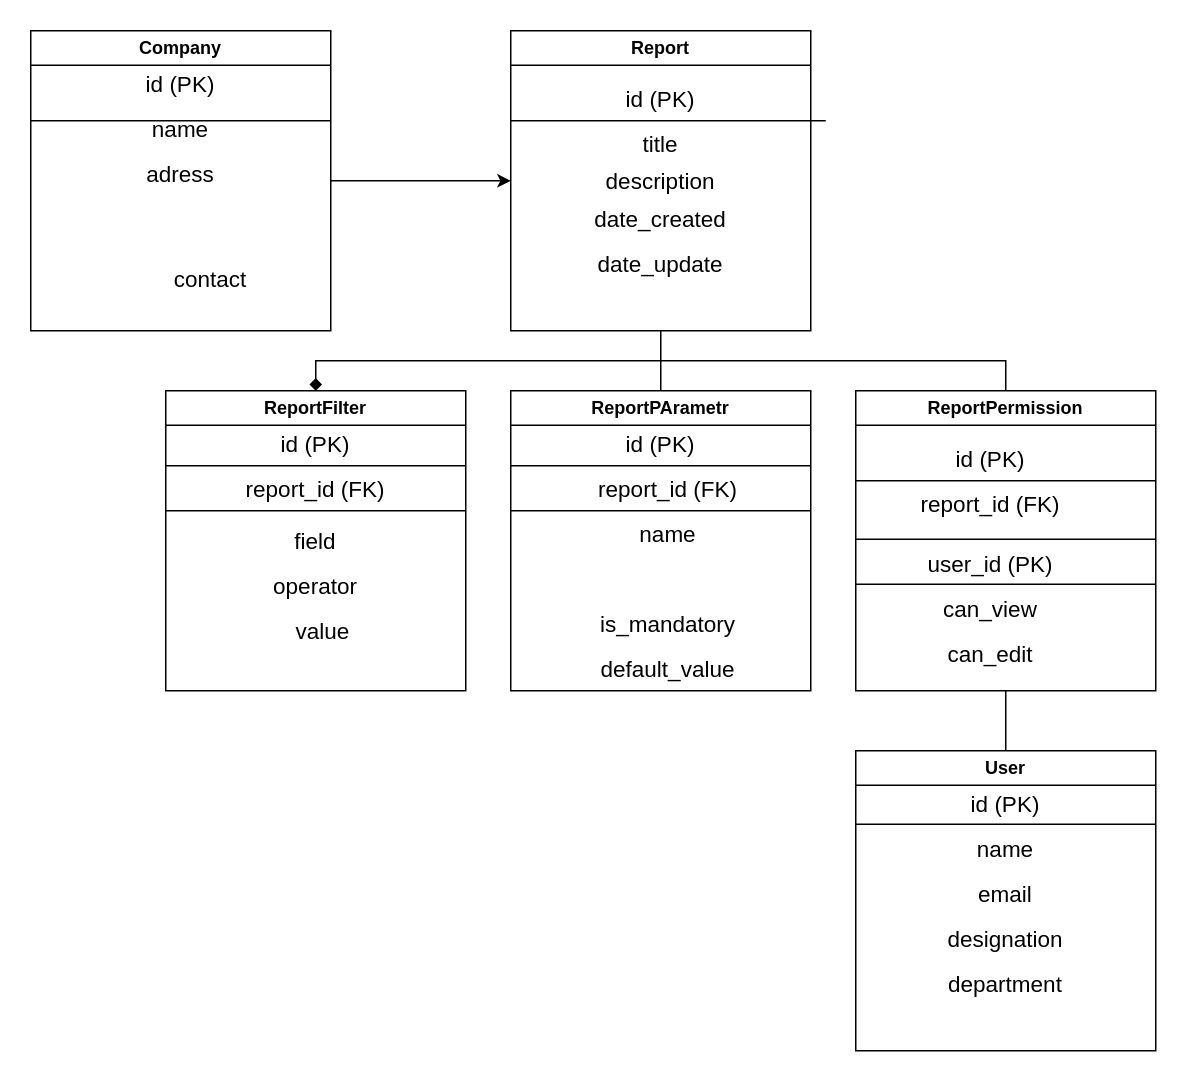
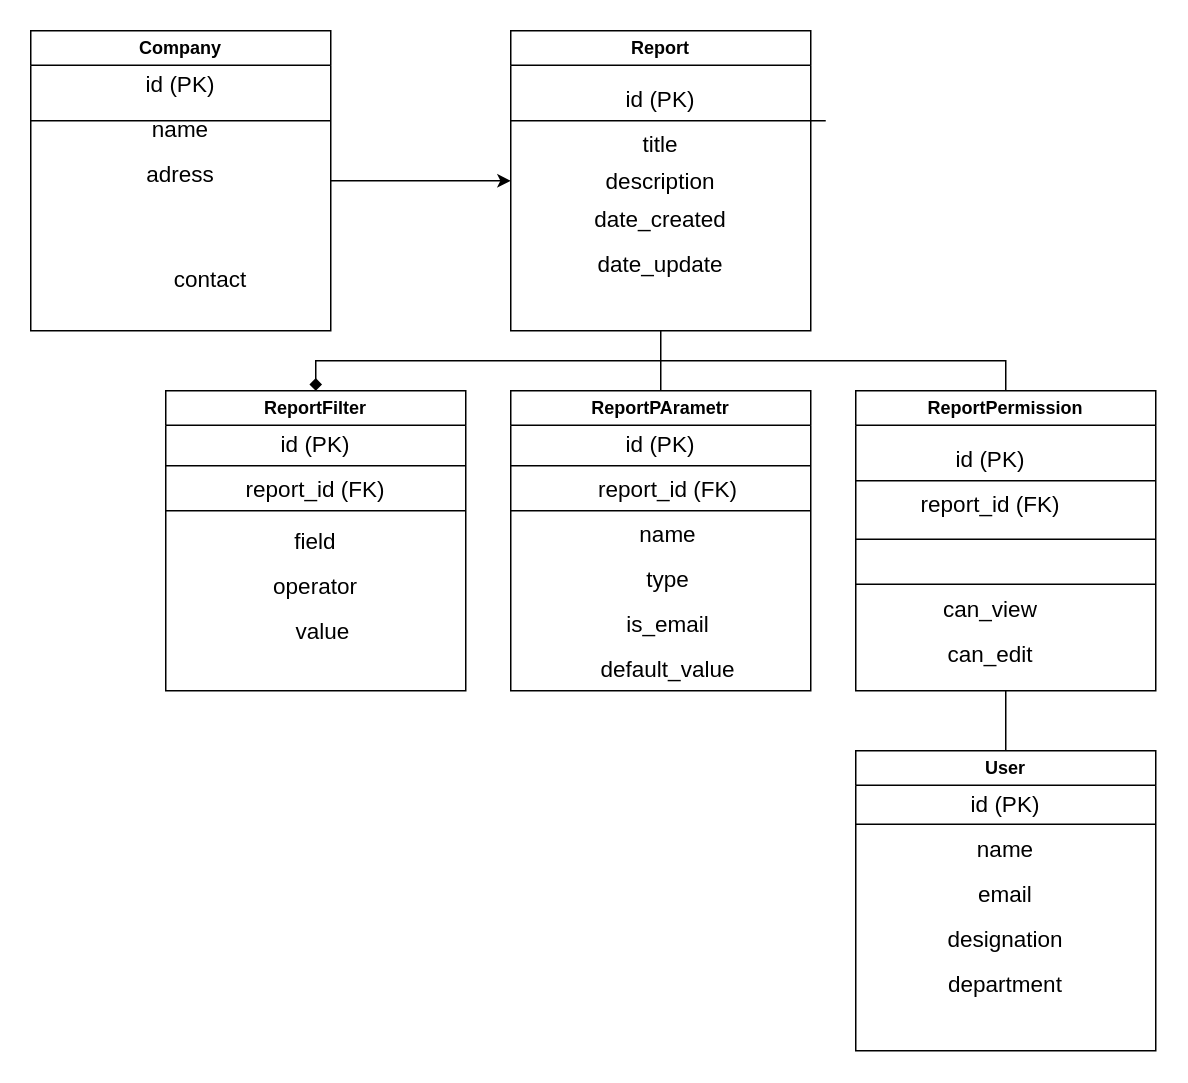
node "user_id (PK)": removed
node "type": added
node "is_mandatory": label "is_mandatory" -> "is_email"
